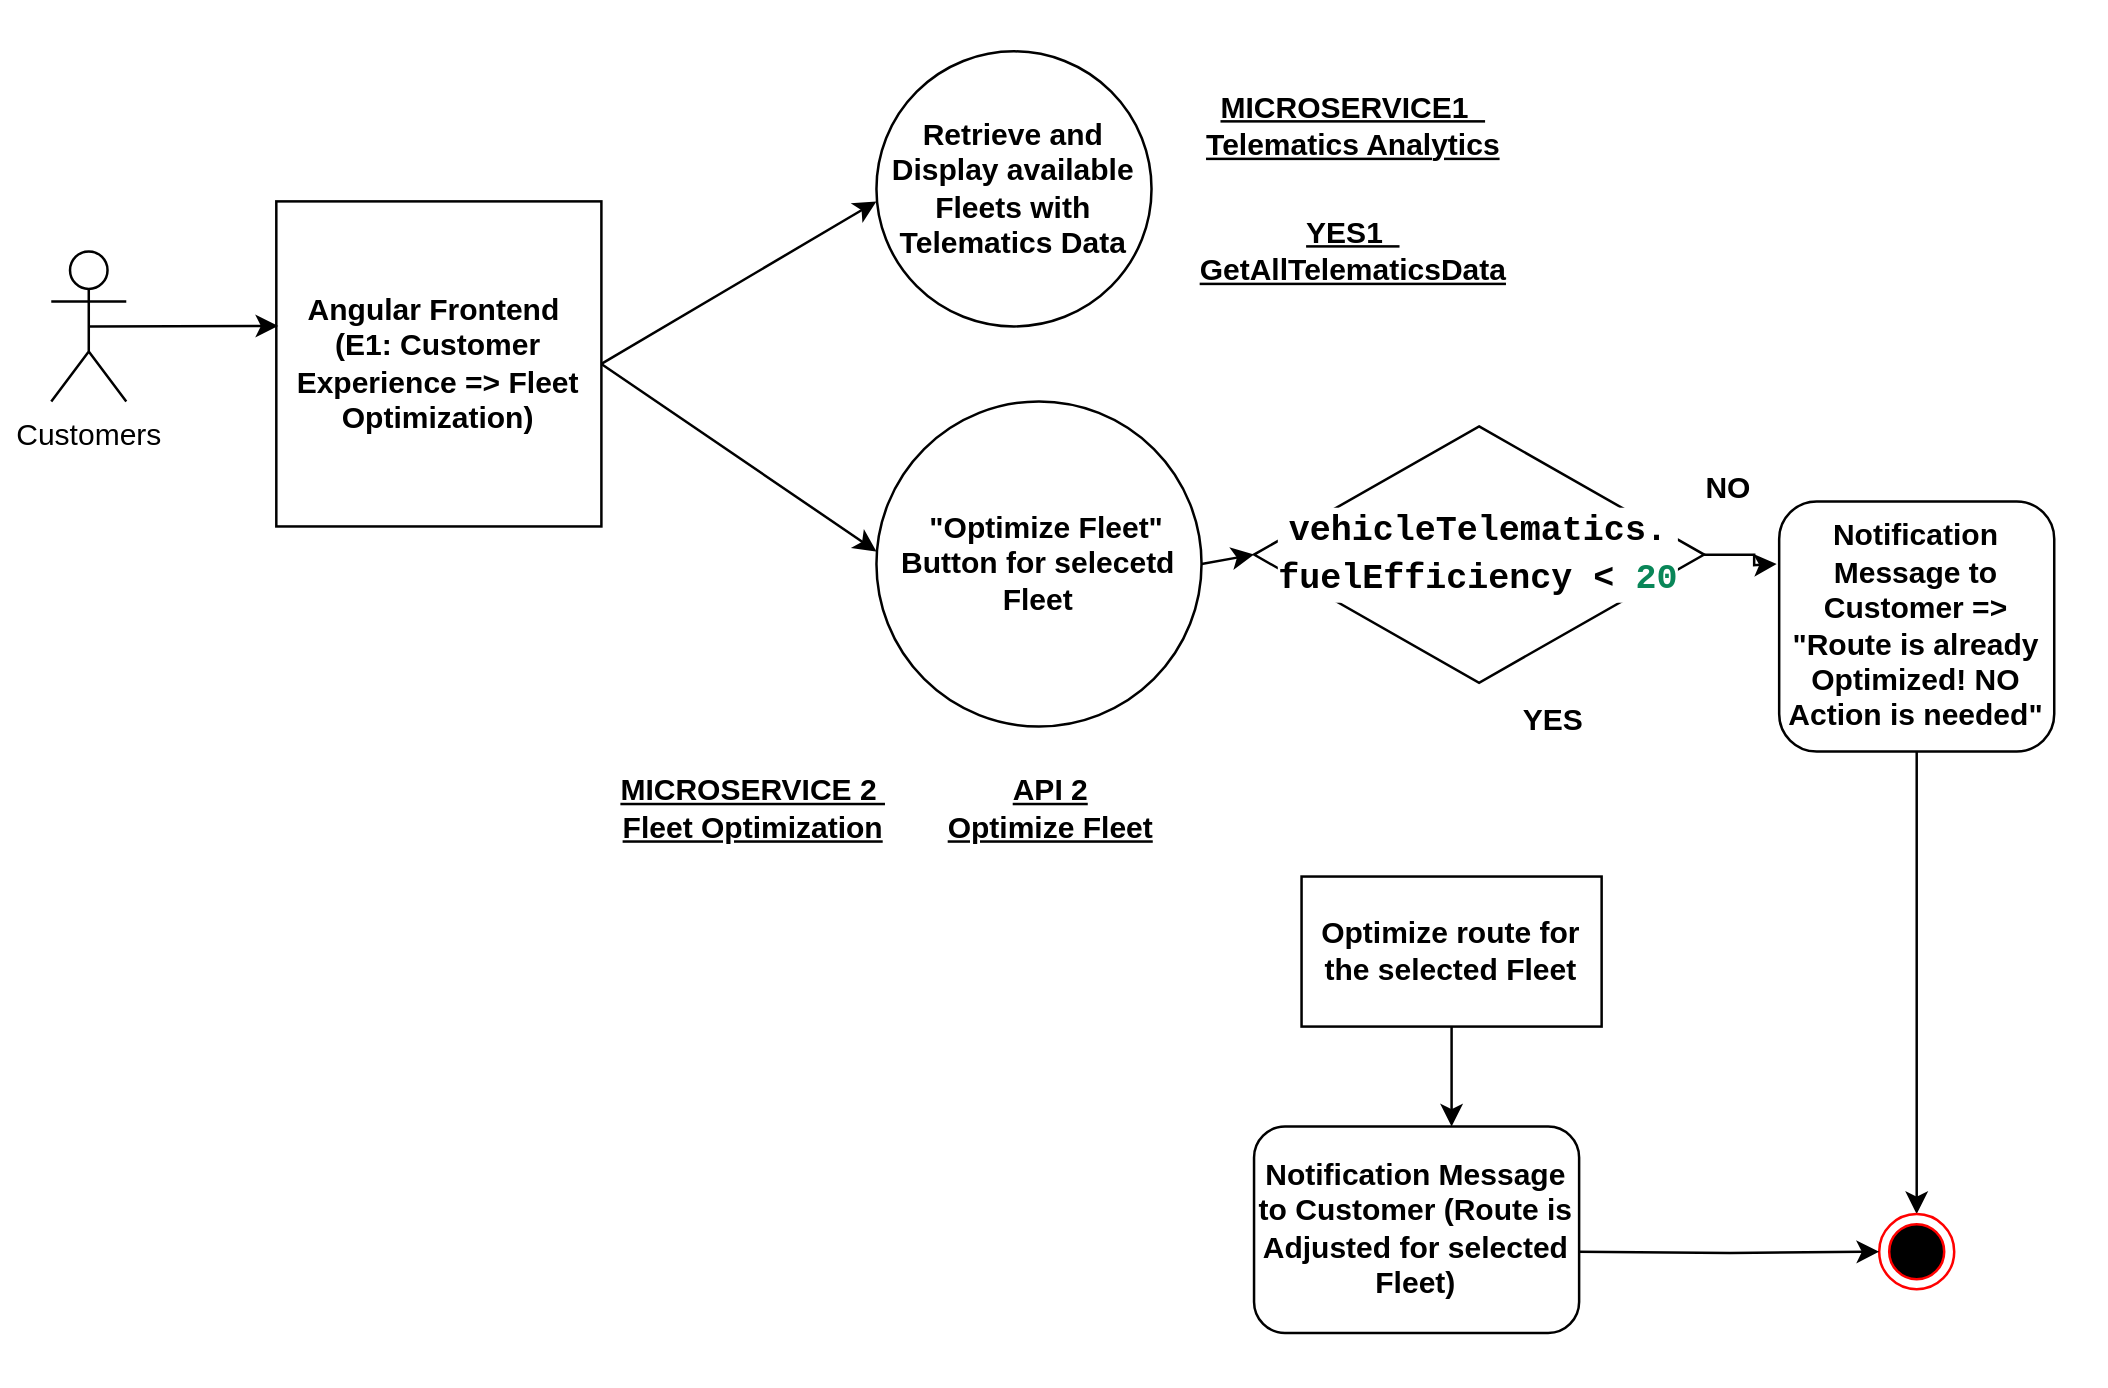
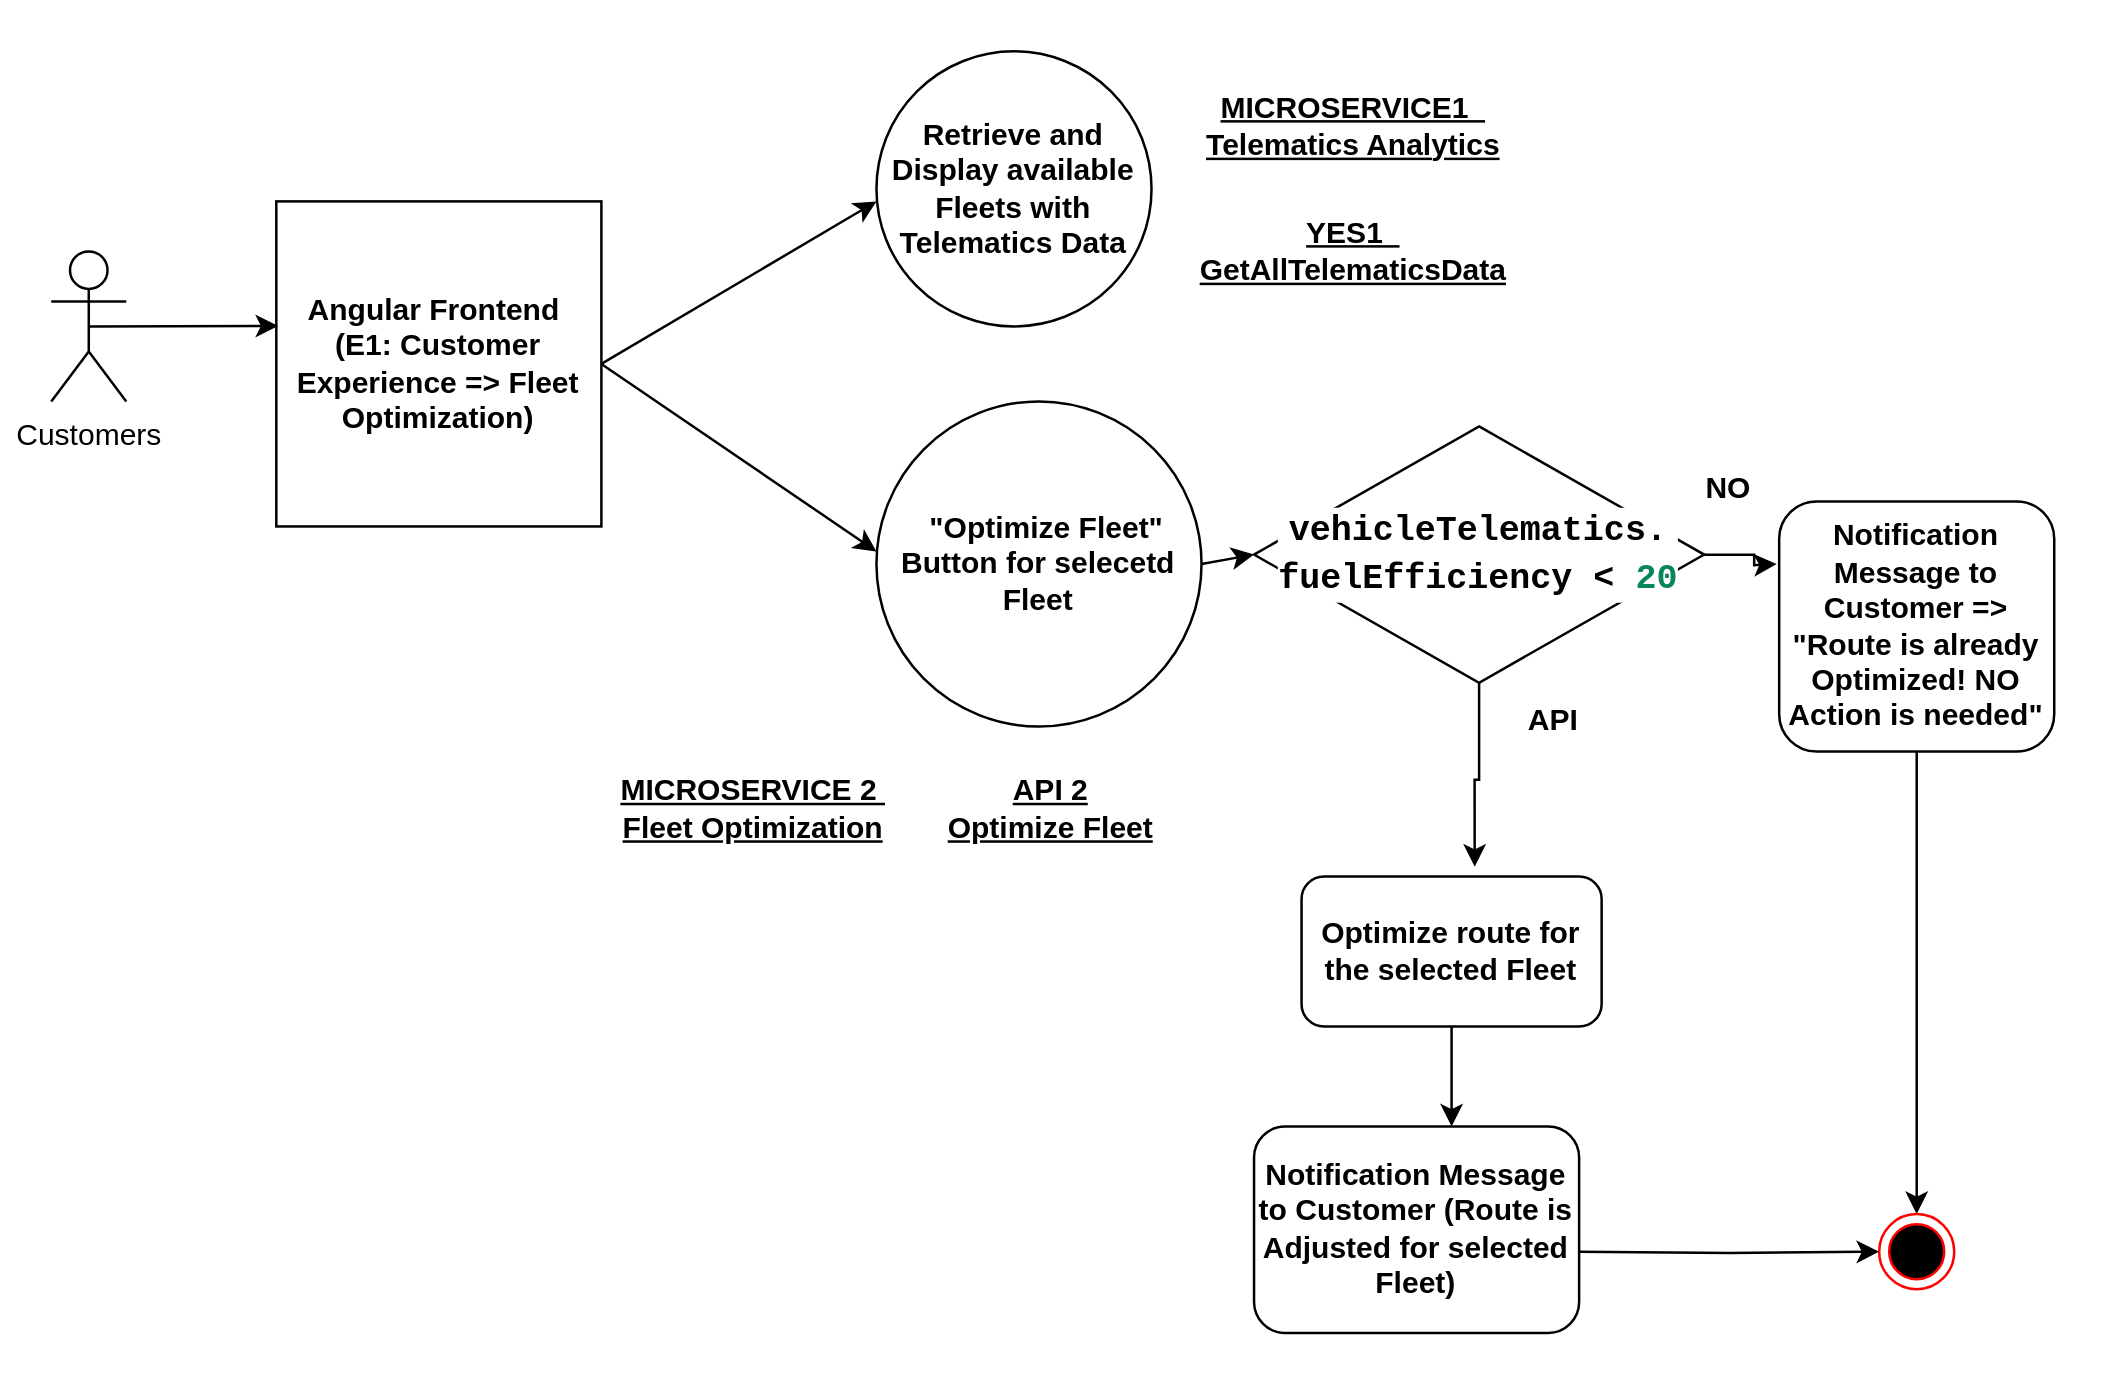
node "YES": label "YES" -> "API"
edge "vehicleTelematics. fuelEfficiency < 20" -> "Optimize route for the selected Fleet": added
node "Optimize route for the selected Fleet": shape rectangle -> rounded rectangle
